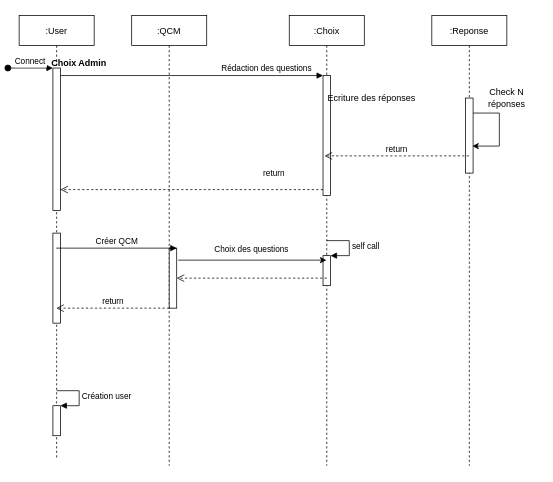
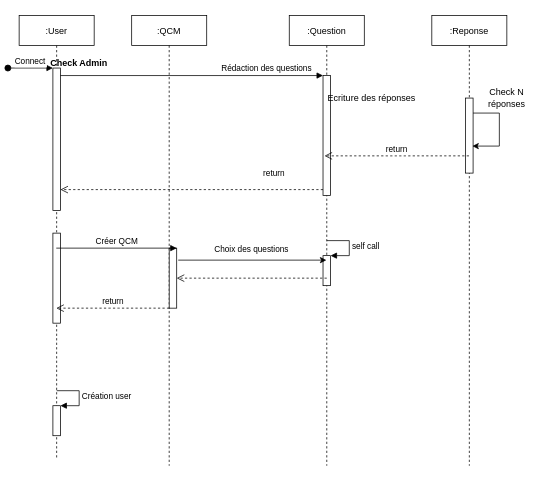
node ":Choix": label ":Choix" -> ":Question"
node "Choix Admin": label "Choix Admin" -> "Check Admin"
